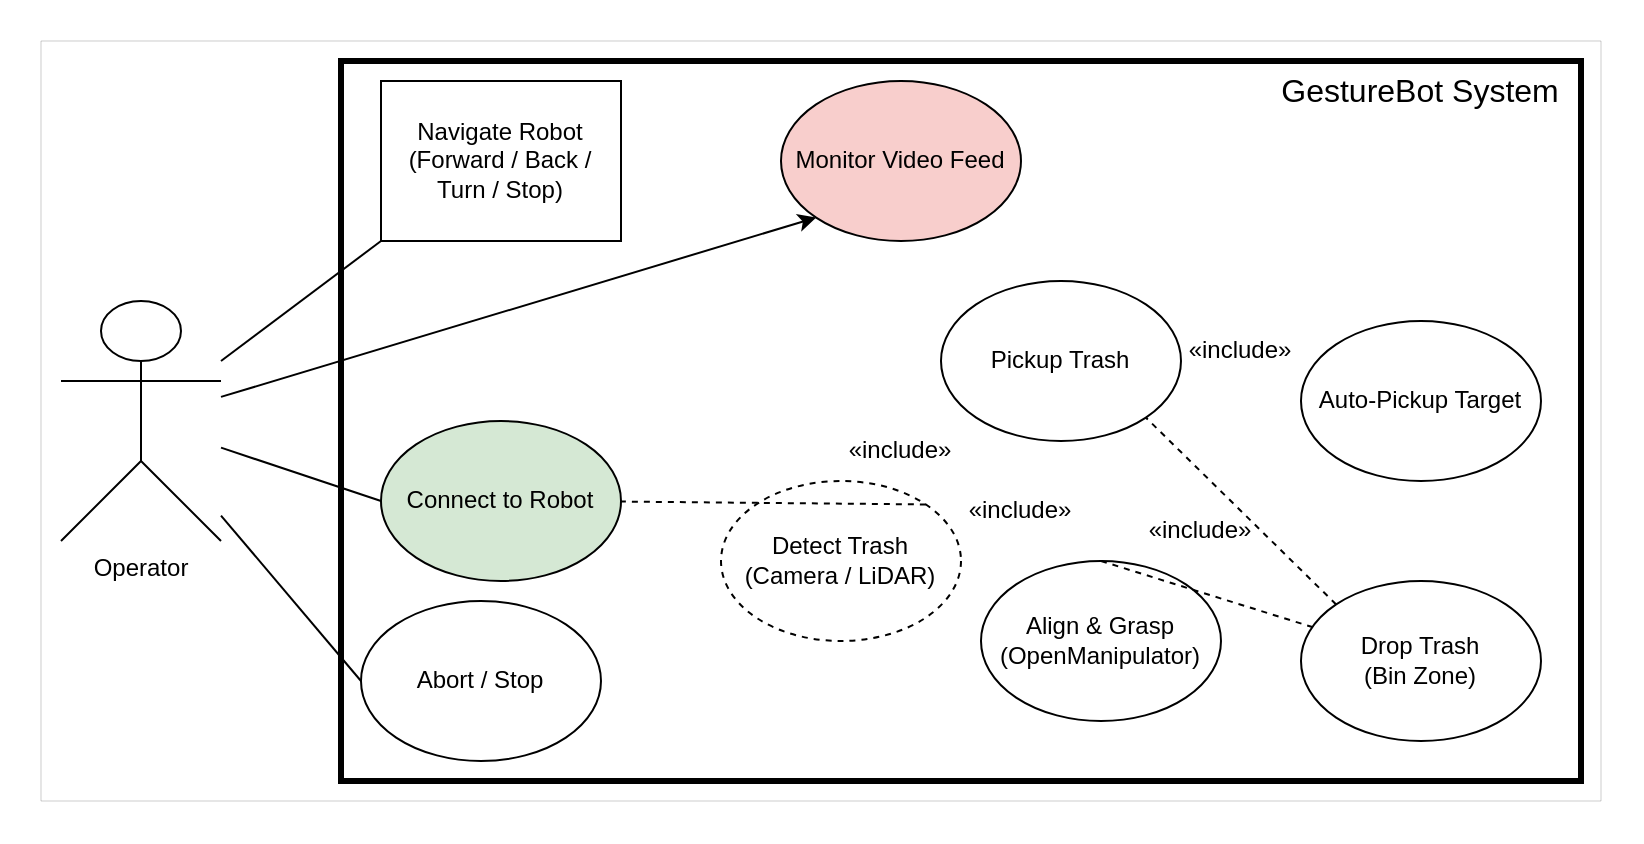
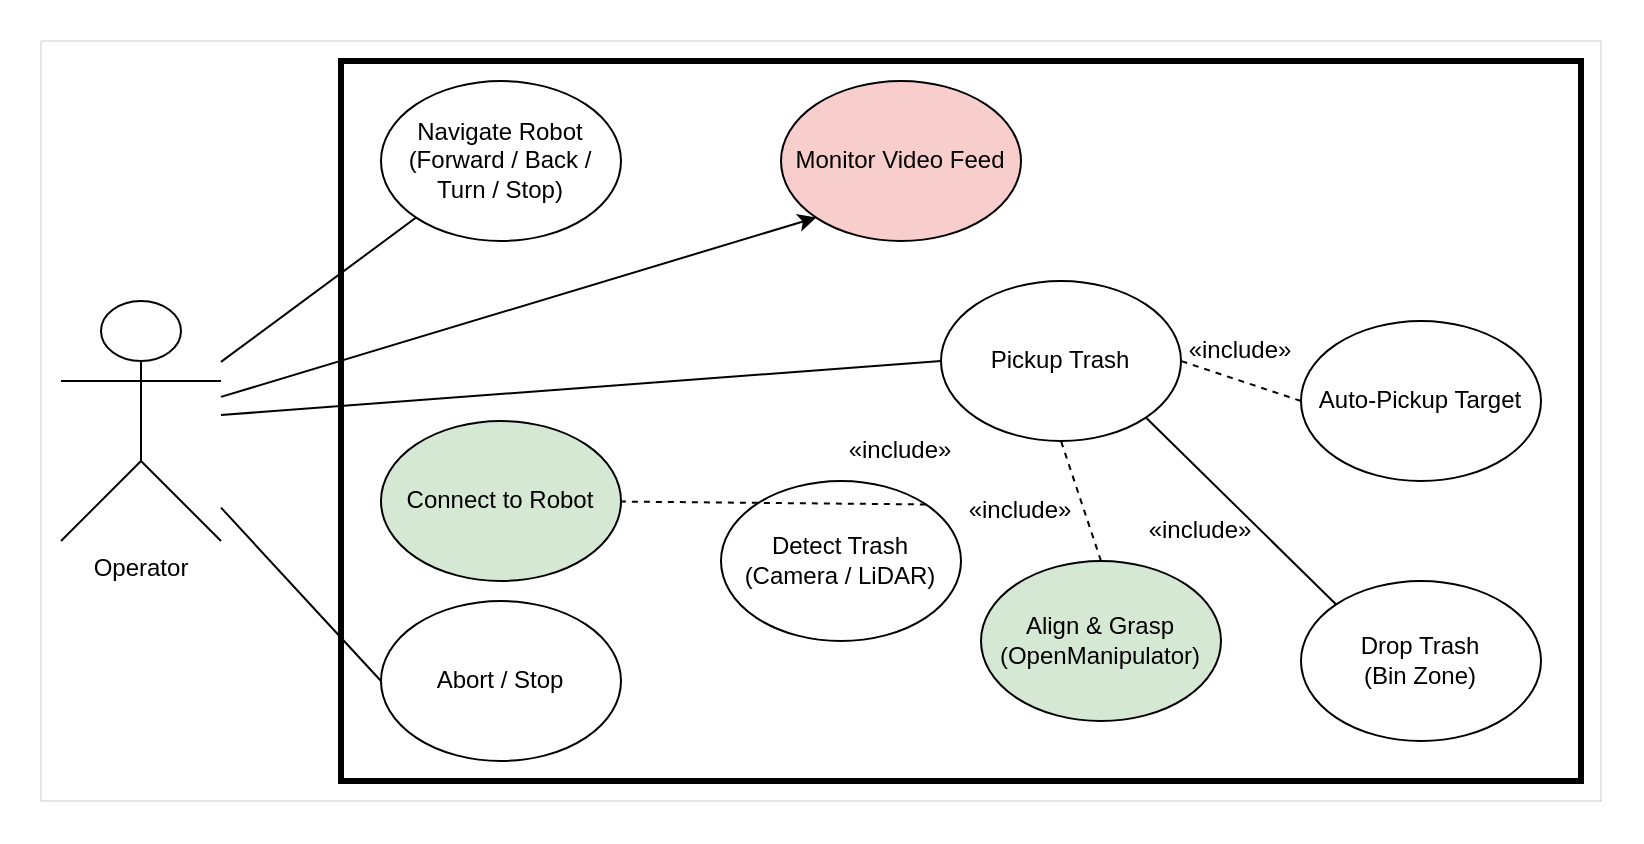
node "GestureBot System": removed
node "Navigate Robot (Forward / Back / Turn / Stop)": shape rectangle -> ellipse
edge "Pickup Trash" -- "Auto-Pickup Target": added
edge "Pickup Trash" -- "Operator": added
edge "Operator" -- "Connect to Robot": removed
edge "Pickup Trash" -- "Drop Trash (Bin Zone)": style dashed -> solid
node "Detect Trash (Camera / LiDAR)": style dashed -> solid
edge "Align & Grasp (OpenManipulator)" -- "Drop Trash (Bin Zone)": now "Align & Grasp (OpenManipulator)" -- "Pickup Trash"
node "Align & Grasp (OpenManipulator)": fillcolor #ffffff -> #d5e8d4
node "Abort / Stop": moved (481, 681) -> (501, 681)
